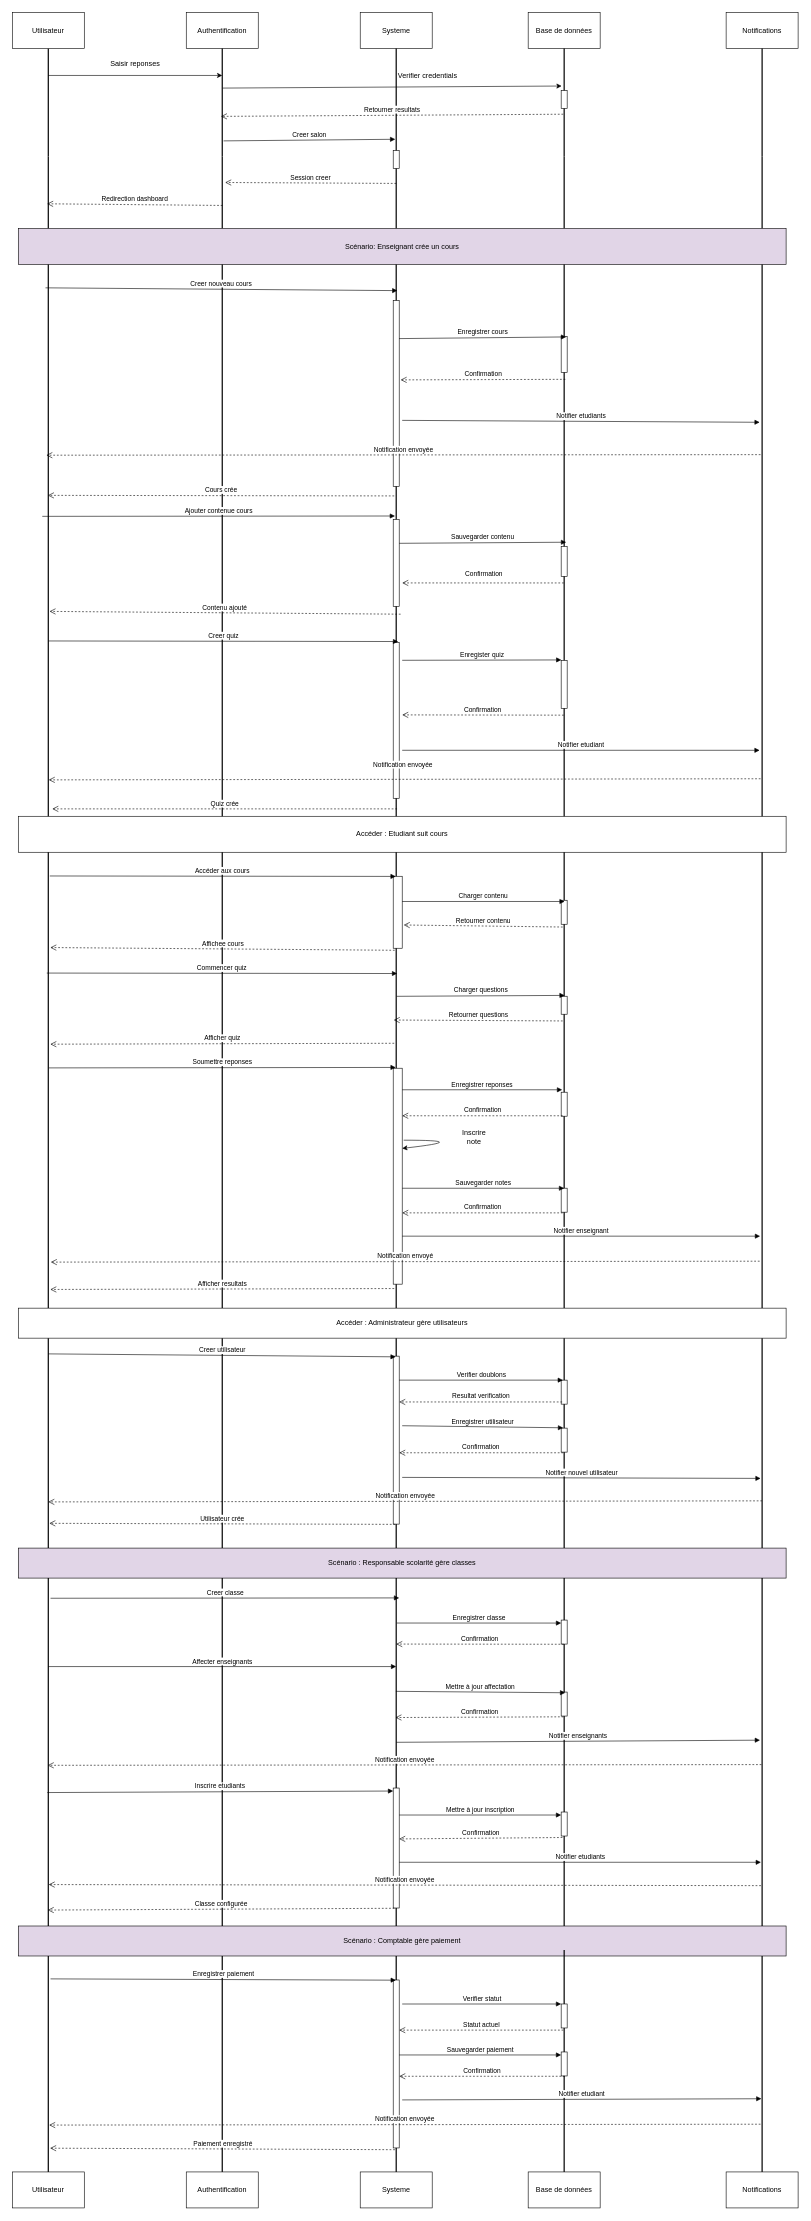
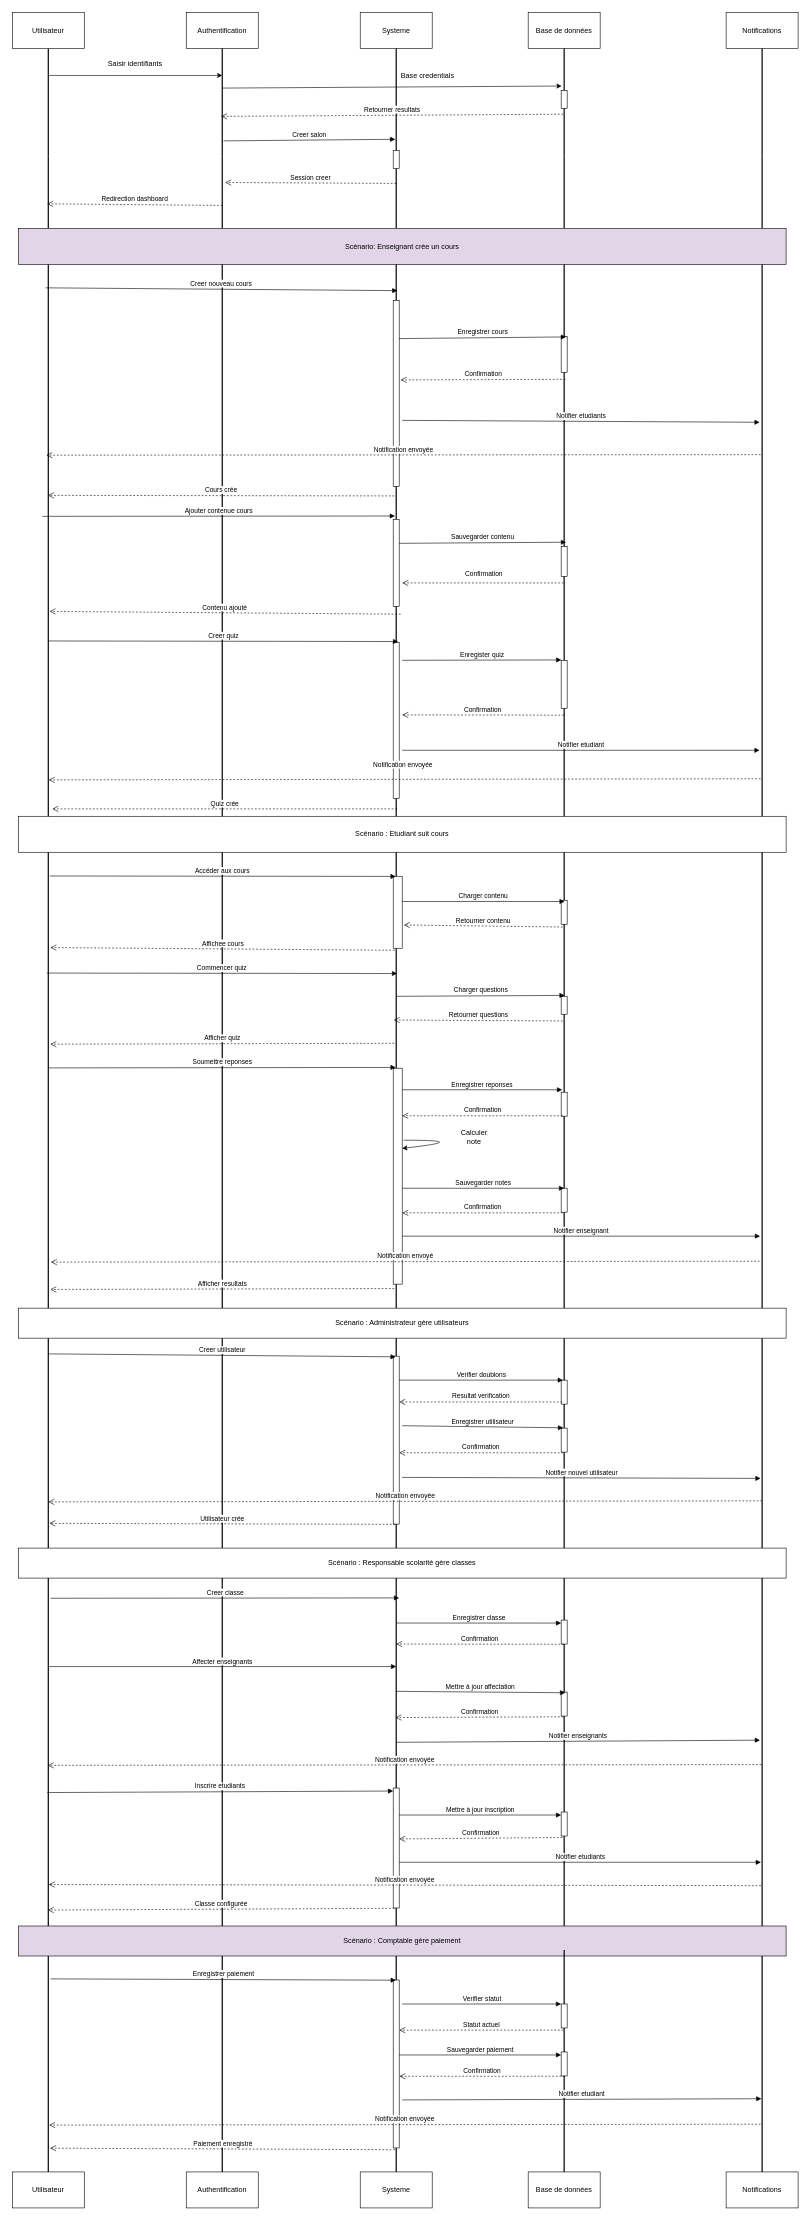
node "Saisir reponses": label "Saisir reponses" -> "Saisir identifiants"
node "Verifier credentials": label "Verifier credentials" -> "Base credentials"
node "Accéder : Etudiant suit cours": label "Accéder : Etudiant suit cours" -> "Scénario : Etudiant suit cours"
node "Inscrire note": label "Inscrire note" -> "Calculer note"
node "Accéder : Administrateur gère utilisateurs": label "Accéder : Administrateur gère utilisateurs" -> "Scénario : Administrateur gère utilisateurs"
node "Scénario : Responsable scolarité gère classes": fillcolor #e1d5e7 -> #ffffff
